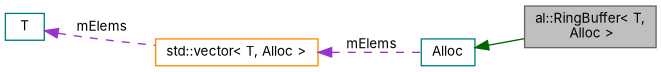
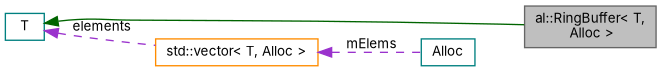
edge "std::vector< T, Alloc >" -> "T": label " mElems" -> " elements"
edge "al::RingBuffer< T, Alloc >" -> "Alloc": now "al::RingBuffer< T, Alloc >" -> "T"
